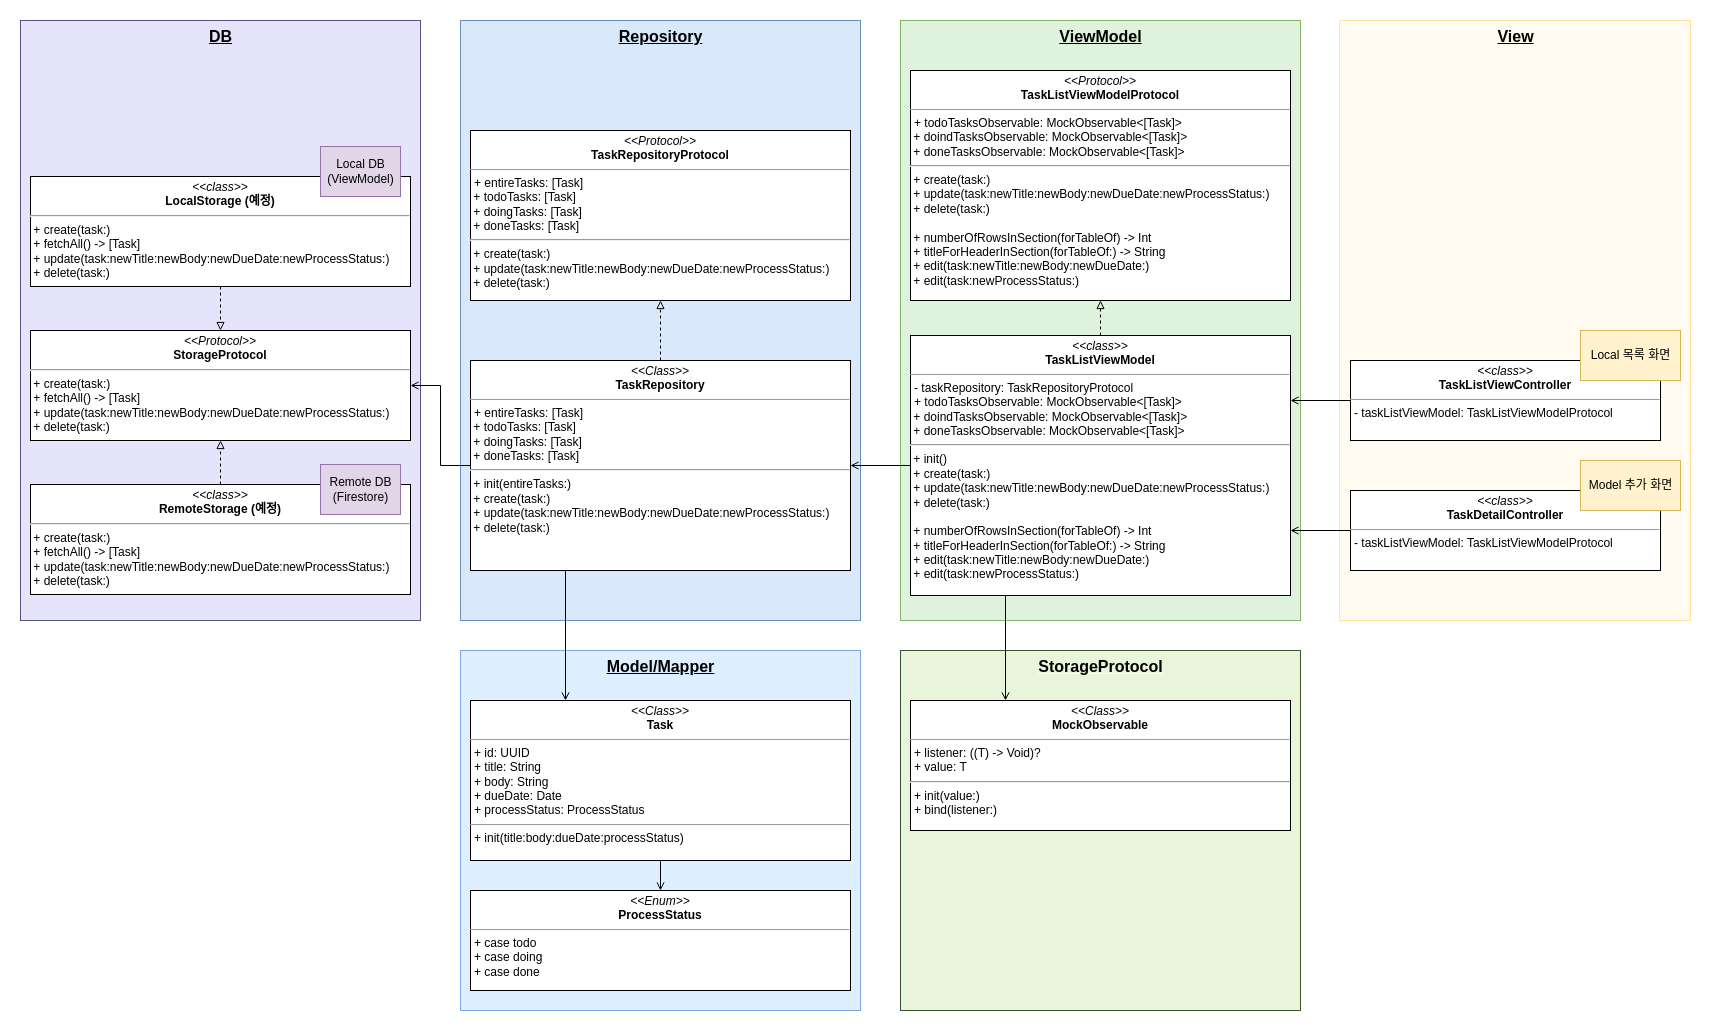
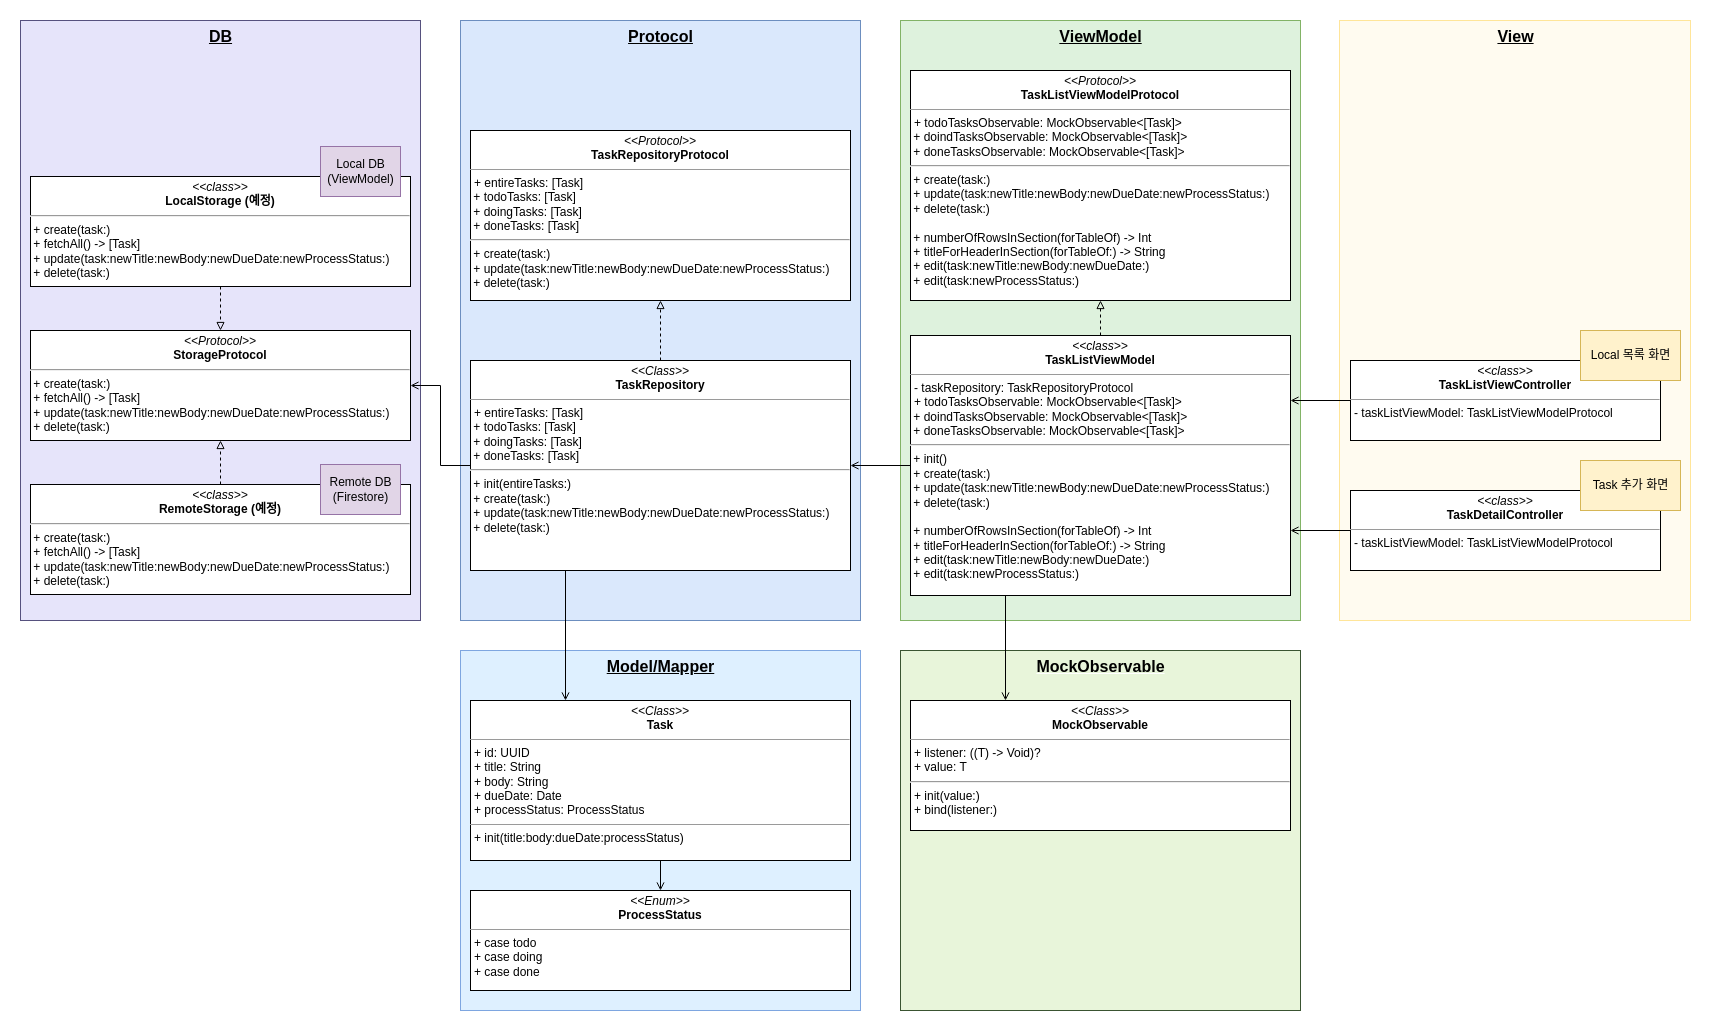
node "Repository": label "Repository" -> "Protocol"
node "Model 추가 화면": label "Model 추가 화면" -> "Task 추가 화면"
node "StorageProtocol": label "StorageProtocol" -> "MockObservable"
